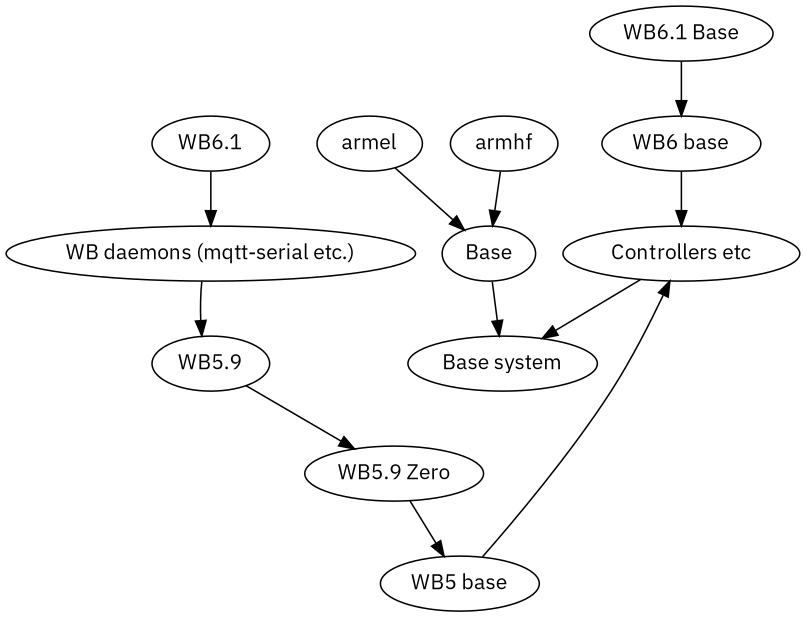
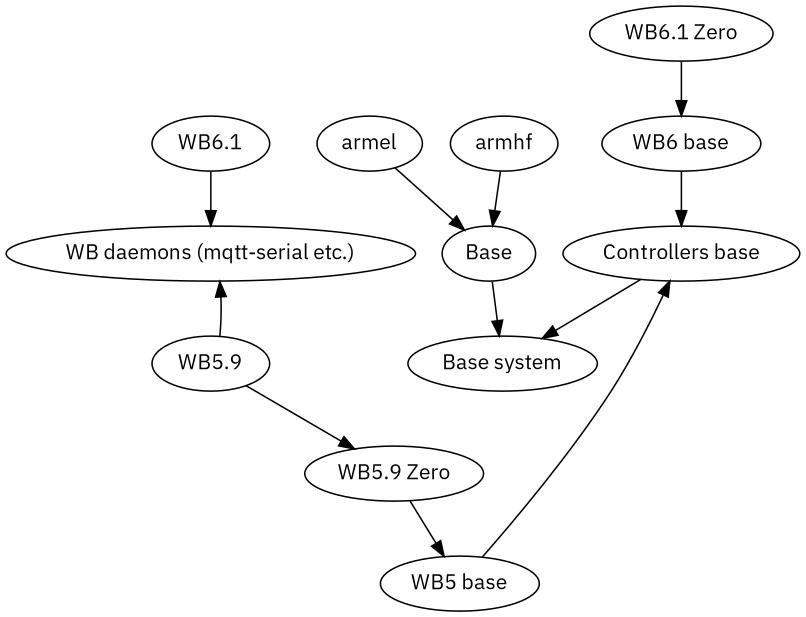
node "WB6.1 Base": label "WB6.1 Base" -> "WB6.1 Zero"
node "Controllers etc": label "Controllers etc" -> "Controllers base"
edge "WB daemons (mqtt-serial etc.)" -> "WB5.9": reversed
